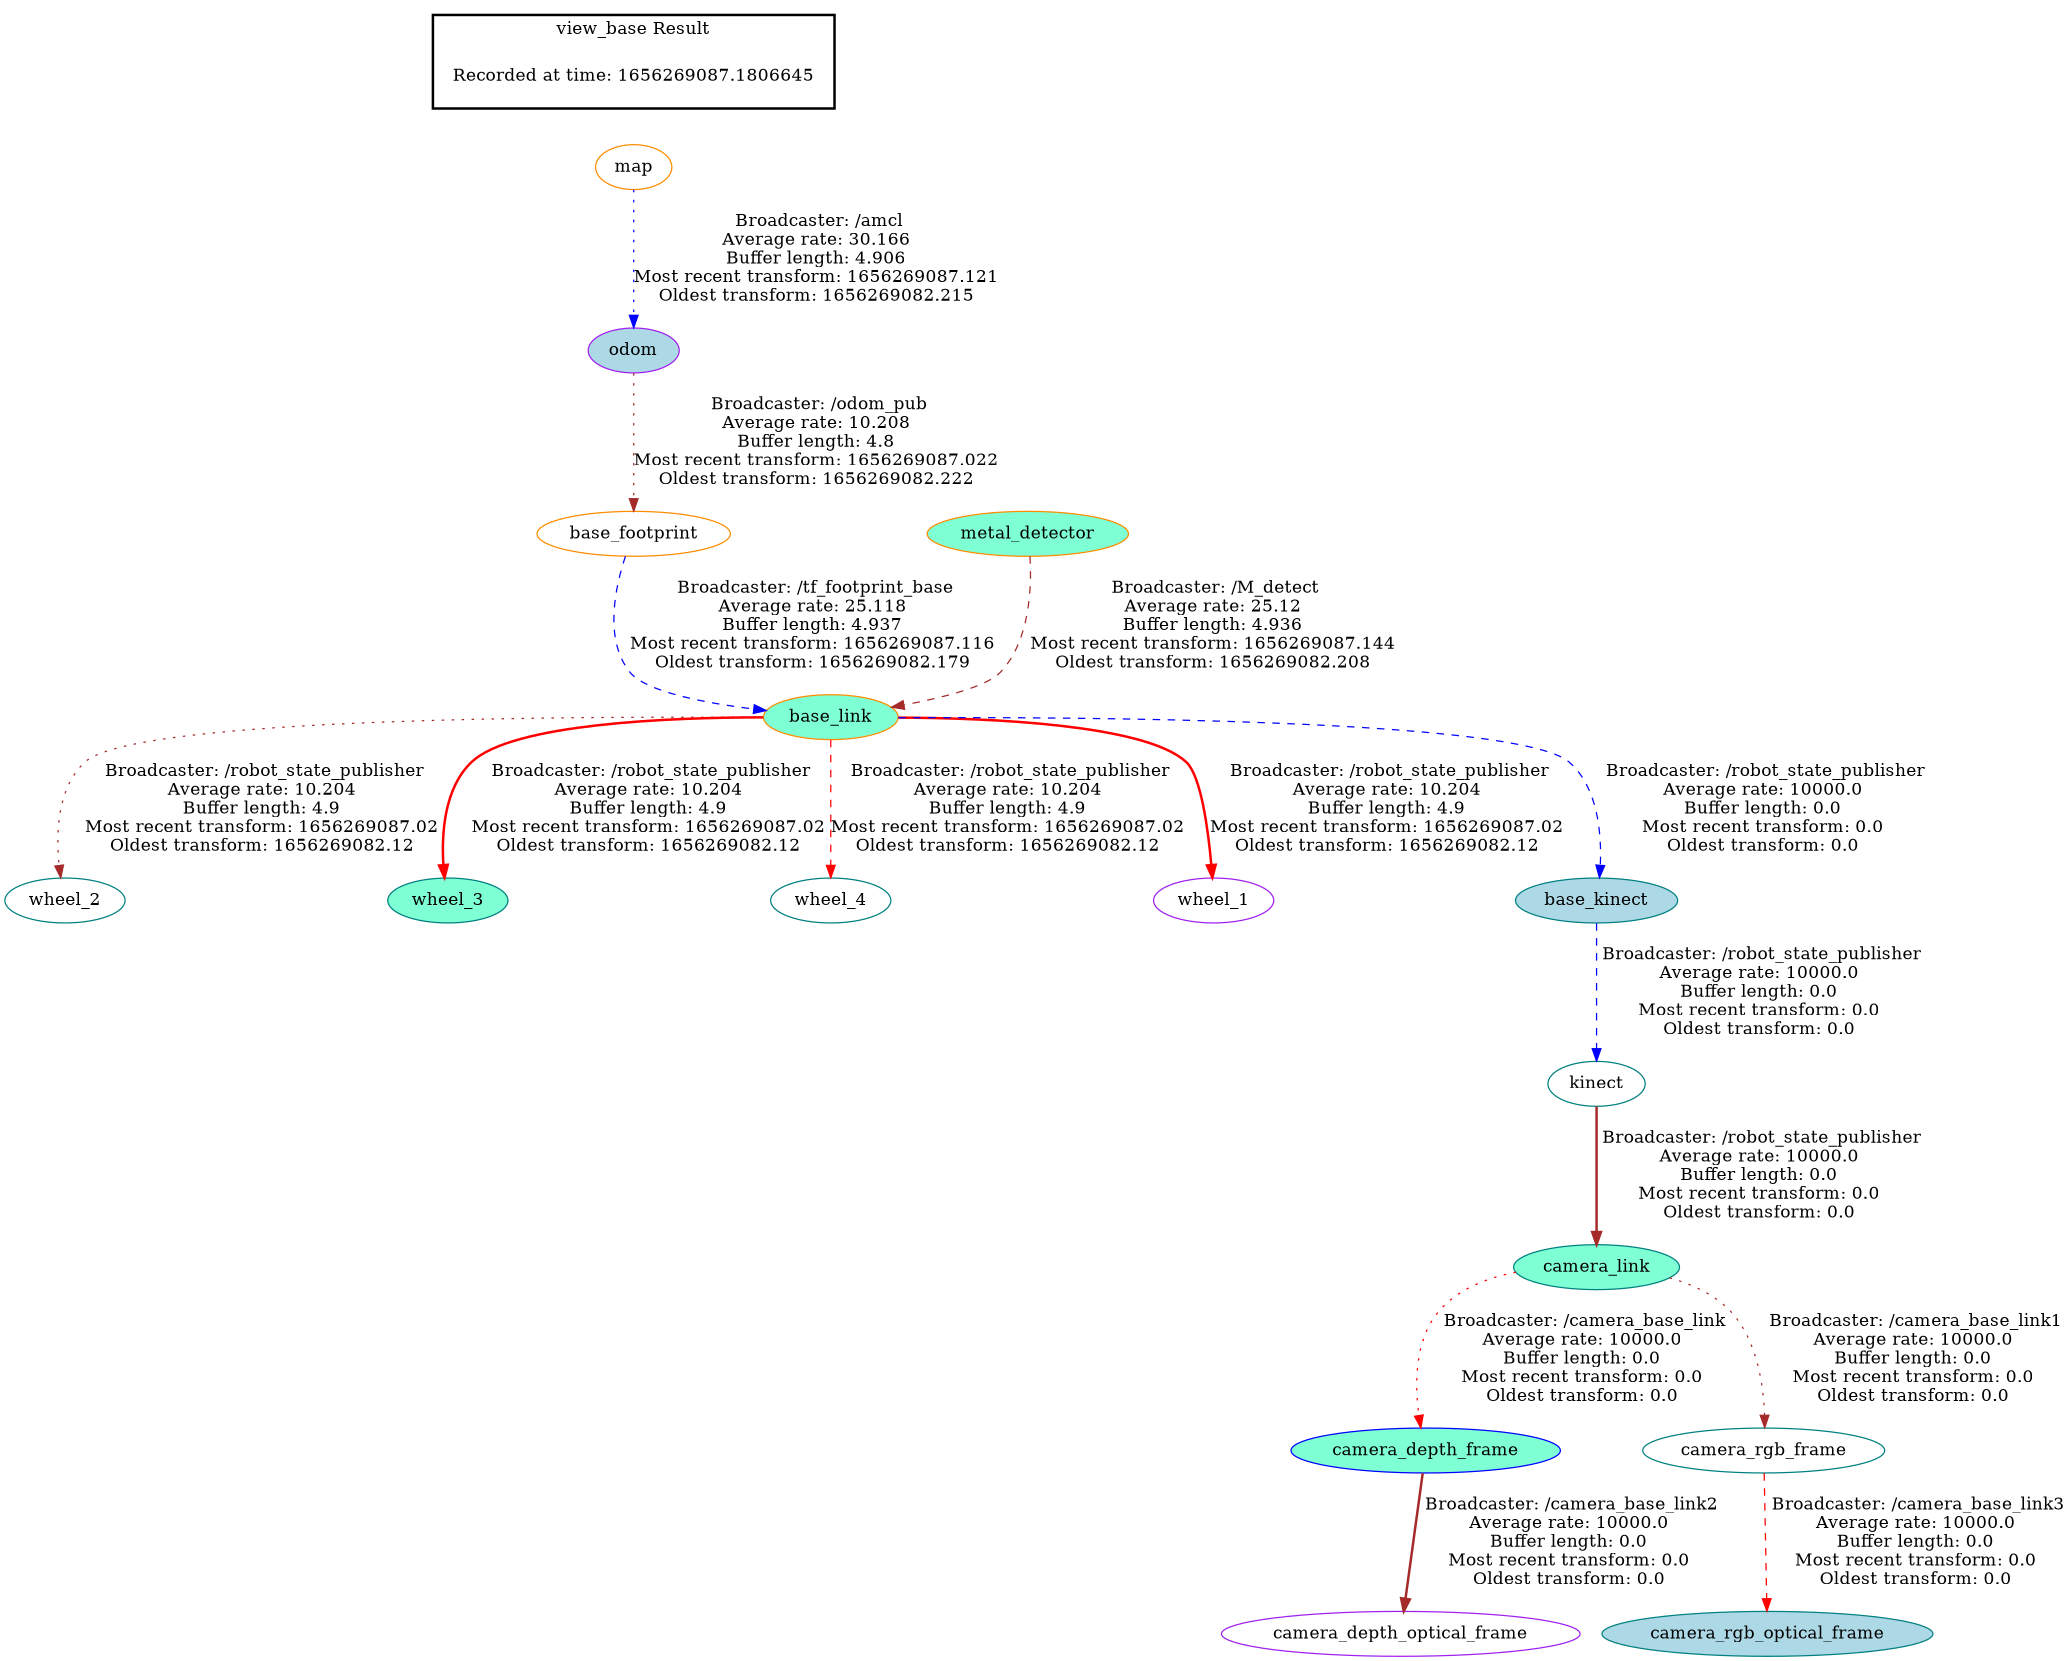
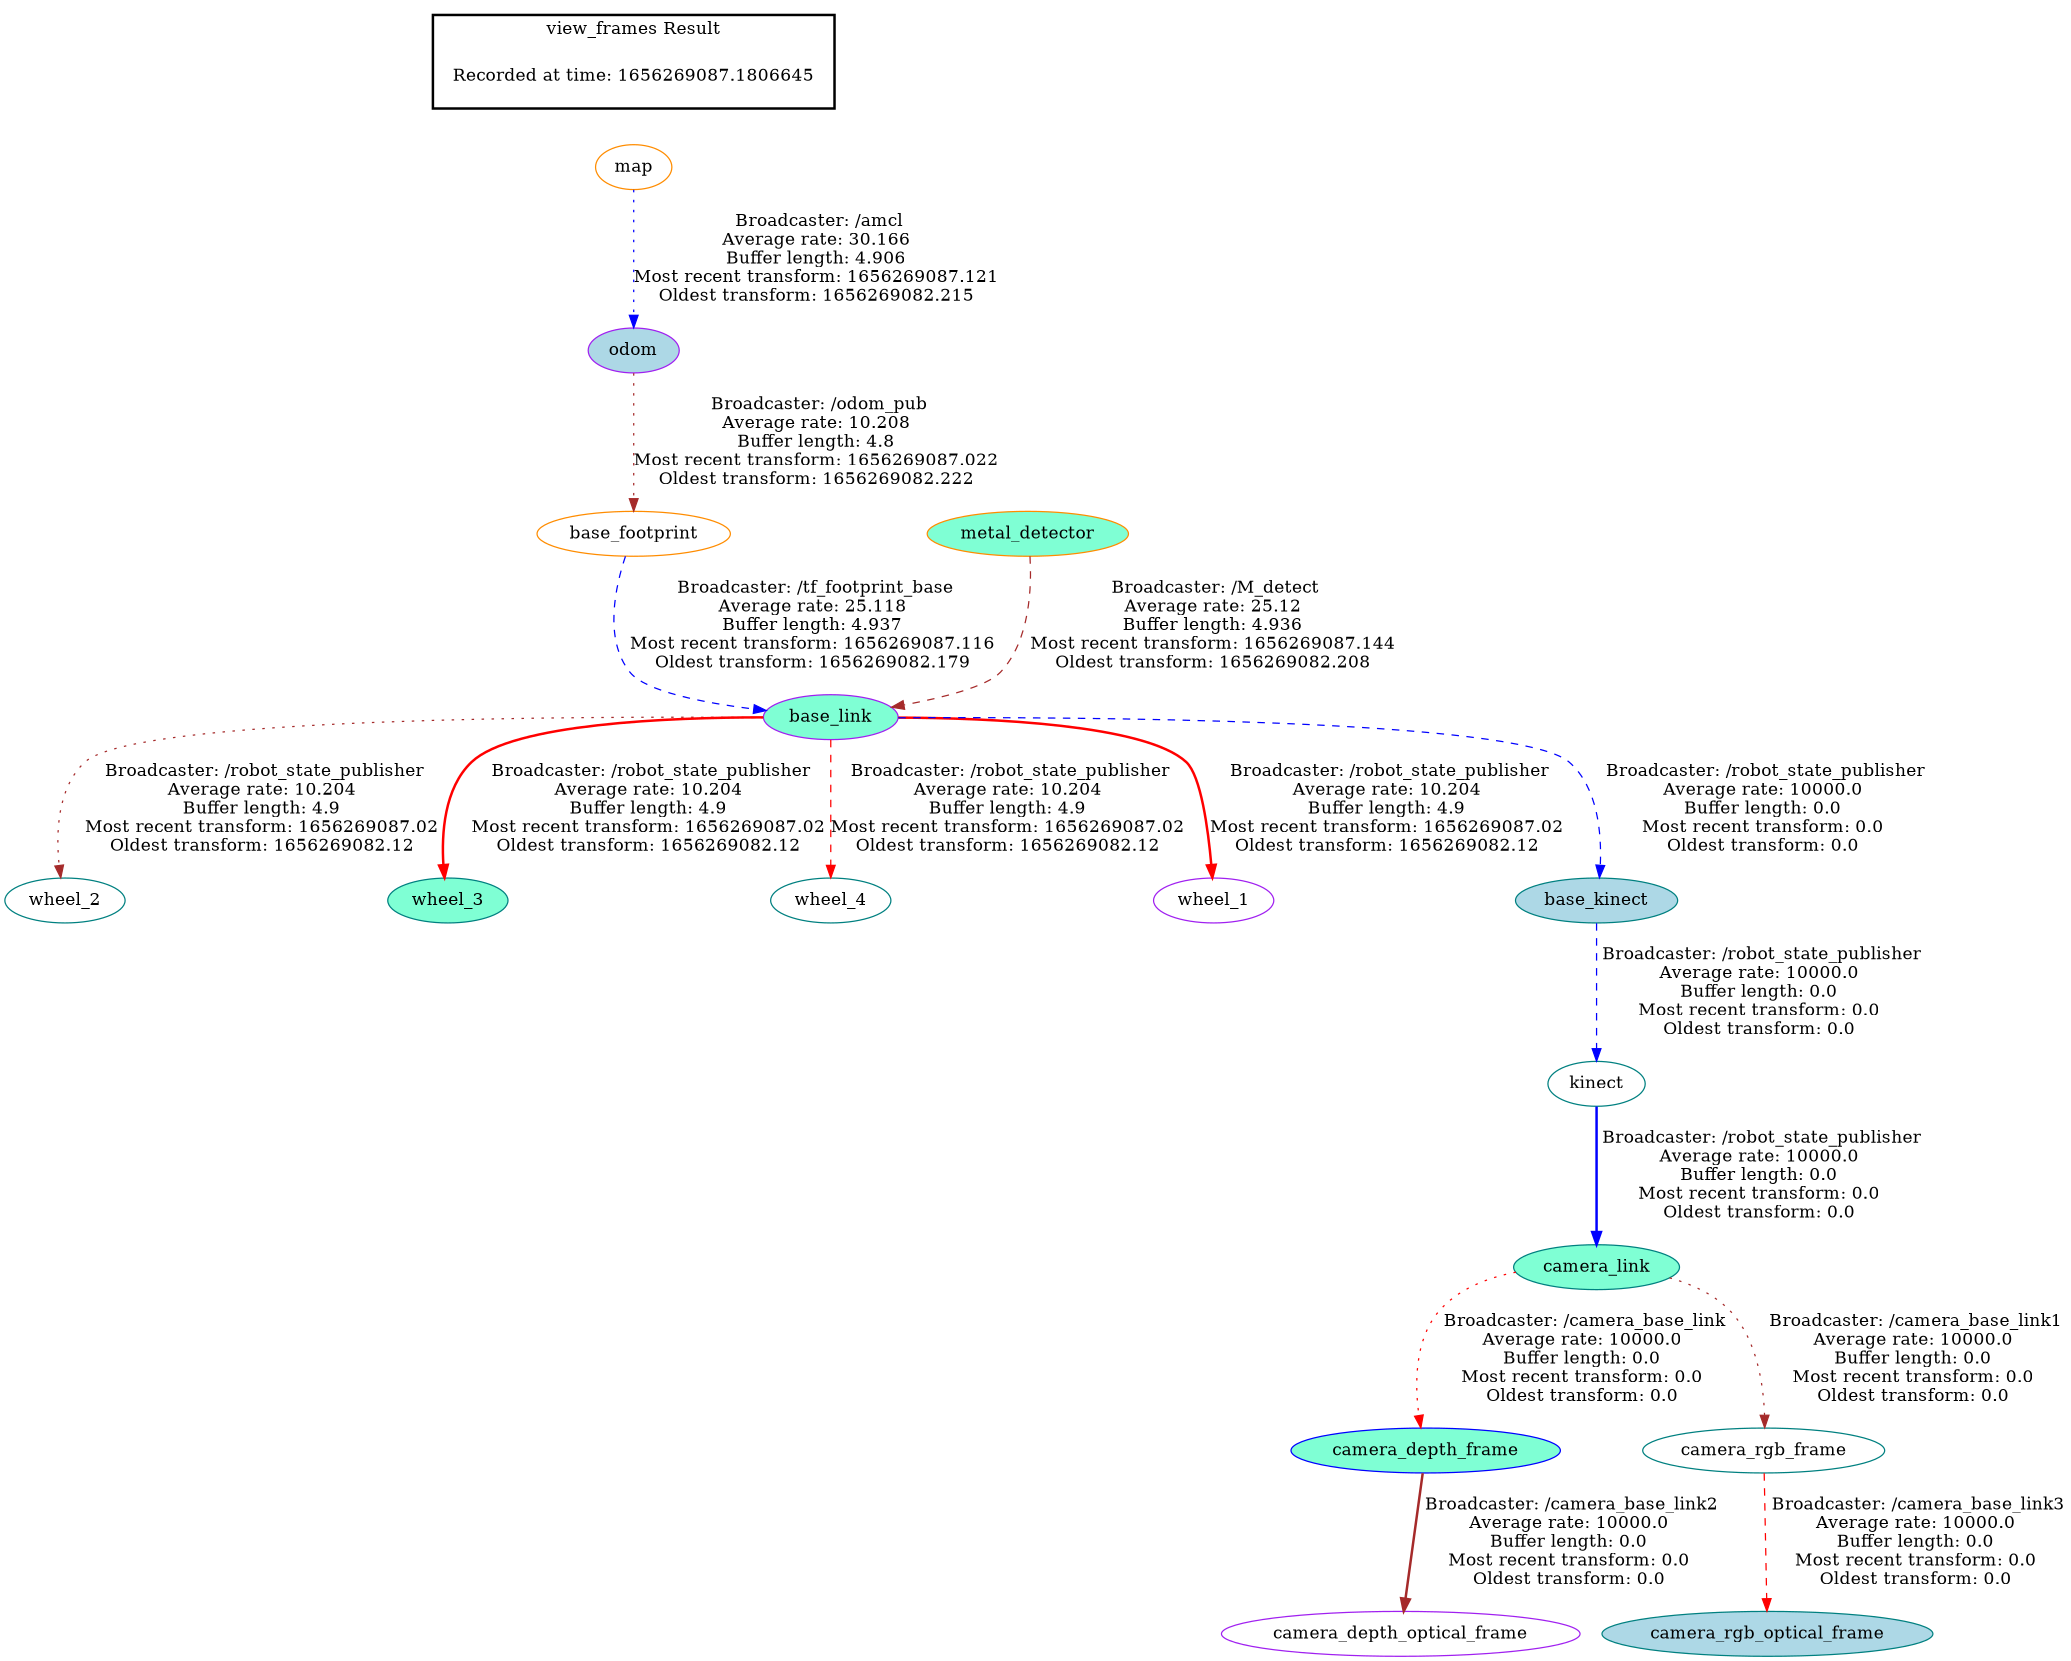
cluster "view_base Result": label "view_base Result" -> "view_frames Result"
node "base_link": color darkorange -> purple
edge "kinect" -> "camera_link": color brown -> blue
